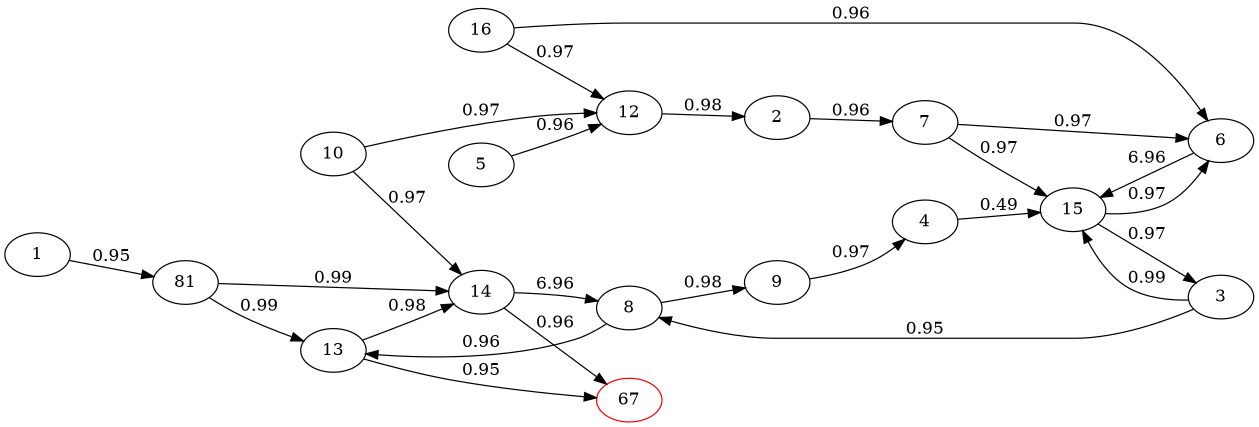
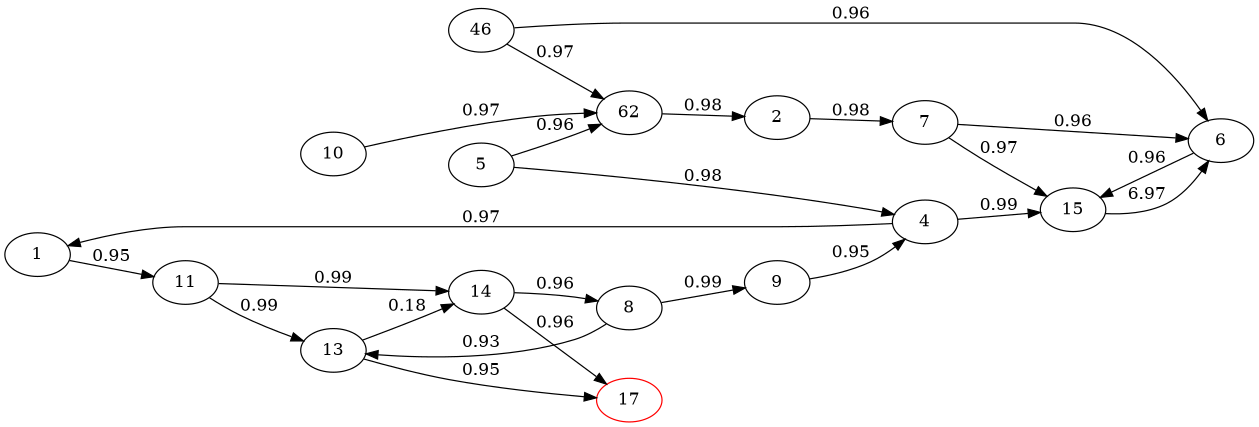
node "16": label "16" -> "46"
edge "2" -> "7": label "0.96" -> "0.98"
node "12": label "12" -> "62"
edge "7" -> "6": label "0.97" -> "0.96"
edge "6" -> "15": label "6.96" -> "0.96"
edge "5" -> "4": added, label "0.98"
edge "15" -> "6": label "0.97" -> "6.97"
edge "4" -> "15": label "0.49" -> "0.99"
edge "10" -> "14": removed, label "0.97"
edge "4" -> "1": added, label "0.97"
edge "9" -> "4": label "0.97" -> "0.95"
node "81": label "81" -> "11"
edge "8" -> "9": label "0.98" -> "0.99"
edge "14" -> "8": label "6.96" -> "0.96"
node "3": removed
edge "13" -> "14": label "0.98" -> "0.18"
edge "8" -> "13": label "0.96" -> "0.93"
node "67": label "67" -> "17"
